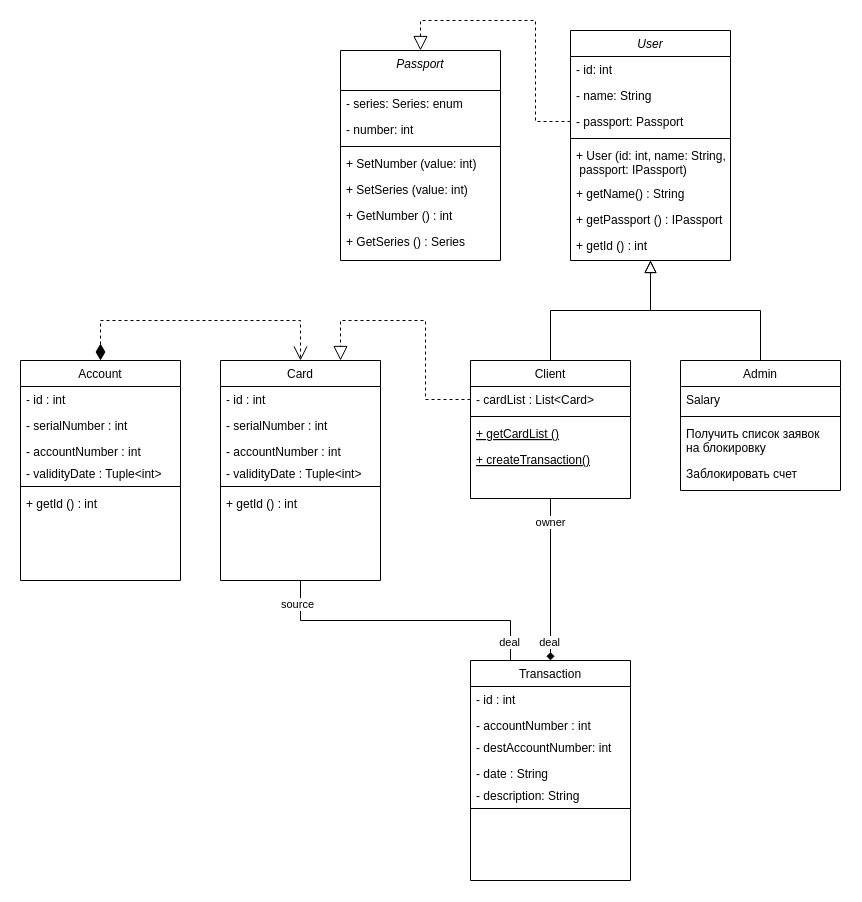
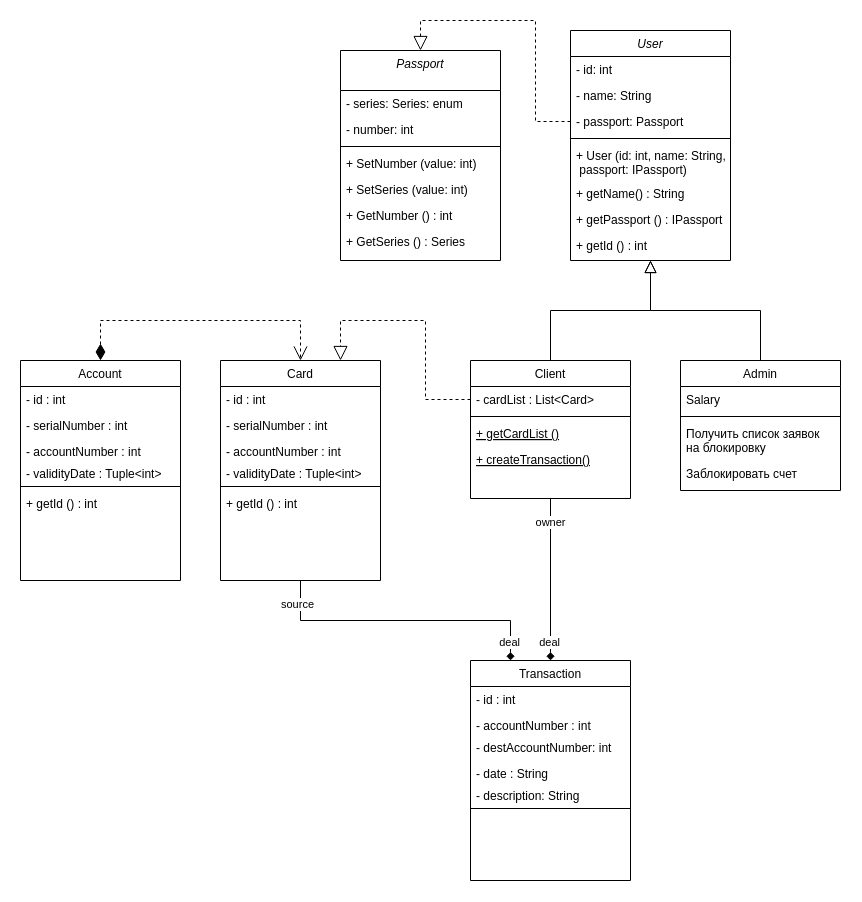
edge "Card" -- "Transaction": arrowhead none -> diamond
